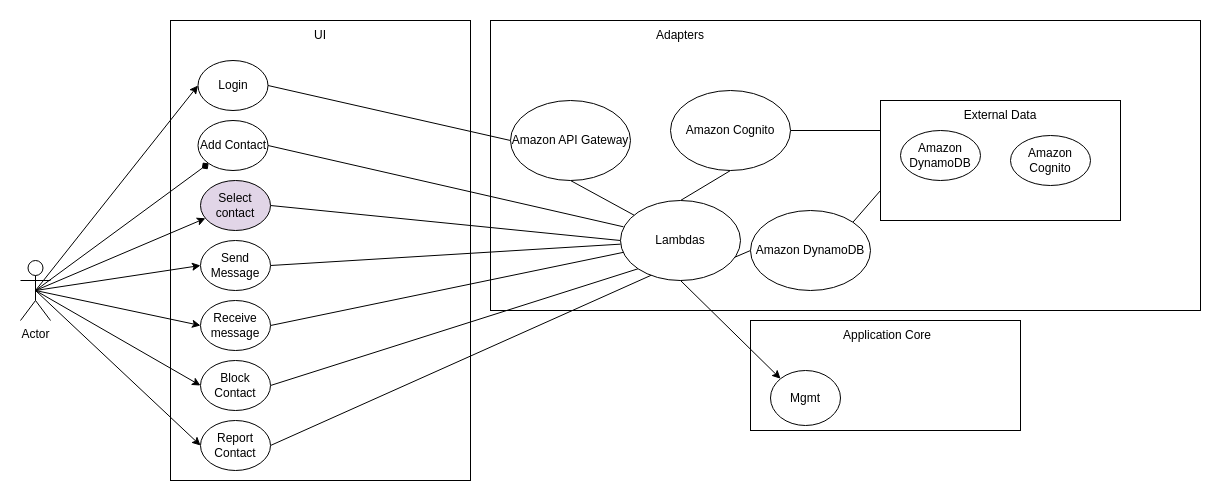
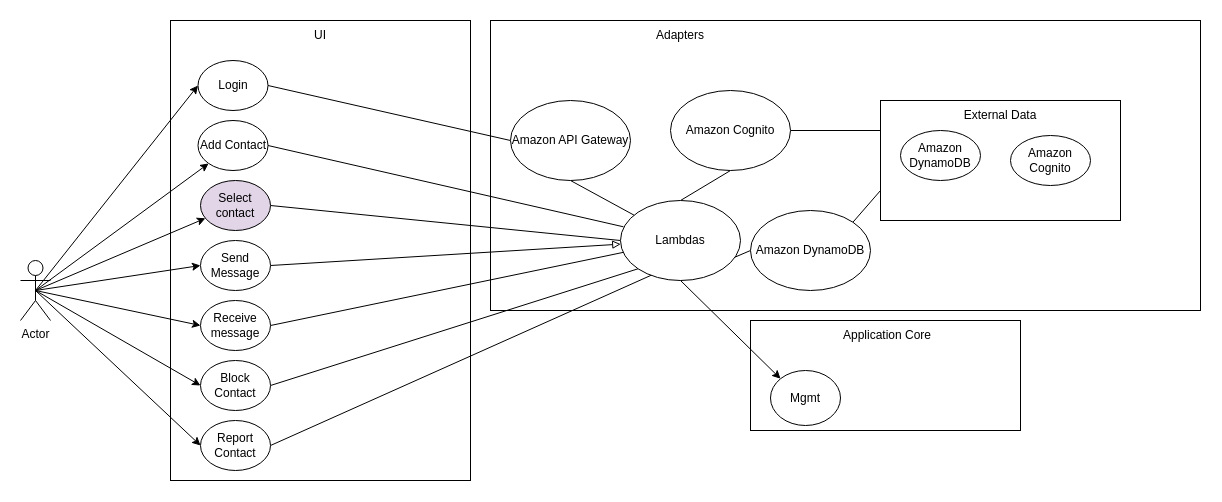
edge "Actor" -> "Add Contact": arrowhead diamond -> classic
edge "Lambdas" -- "Send Message": arrowhead none -> block
